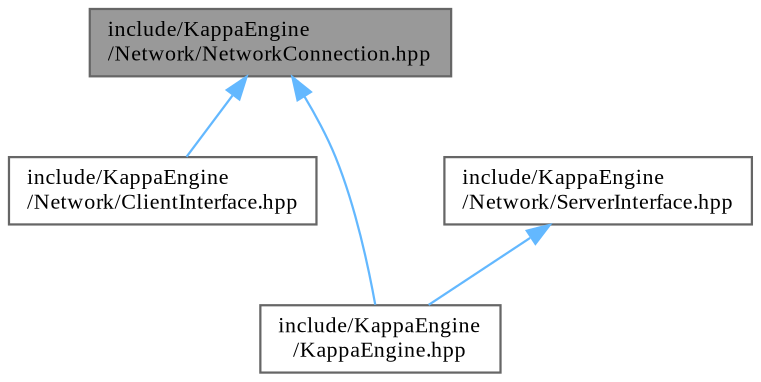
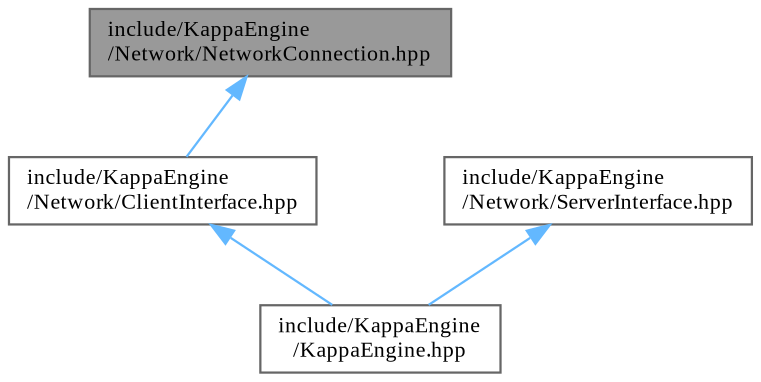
edge "include/KappaEngine /KappaEngine.hpp" -> "include/KappaEngine /Network/NetworkConnection.hpp": now "include/KappaEngine /KappaEngine.hpp" -> "include/KappaEngine /Network/ClientInterface.hpp"
